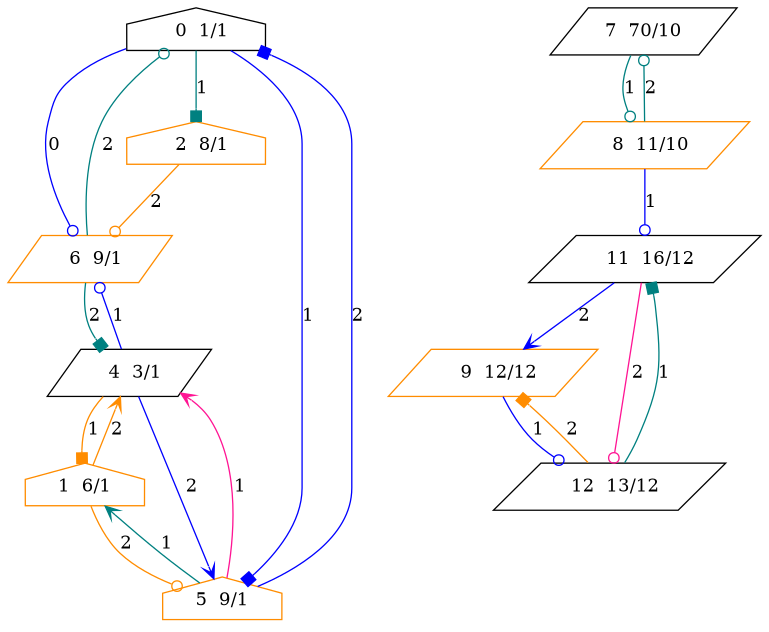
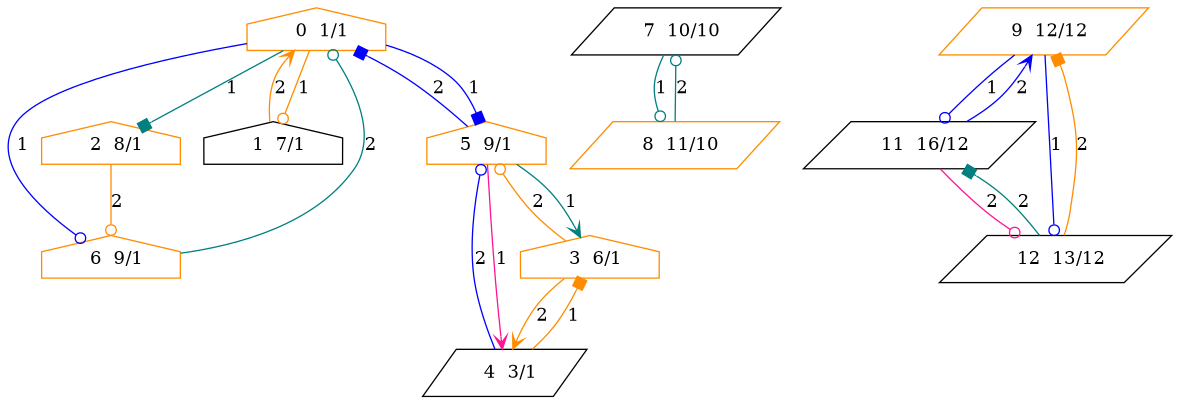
node "0  1/1": color black -> darkorange
node "7  70/10": label "7  70/10" -> "7  10/10"
edge "0  1/1" -> "6  9/1": label "0" -> "1"
node "1  7/1": added
edge "8  11/10" -> "11  16/12": now "9  12/12" -> "11  16/12"
node "6  9/1": shape parallelogram -> house
edge "6  9/1" -> "4  3/1": removed, label "2"
edge "4  3/1" -> "6  9/1": removed, label "1"
edge "12  13/12" -> "11  16/12": label "1" -> "2"
edge "4  3/1" -> "5  9/1": arrowhead vee -> odot
node "1  6/1": label "1  6/1" -> "3  6/1"
